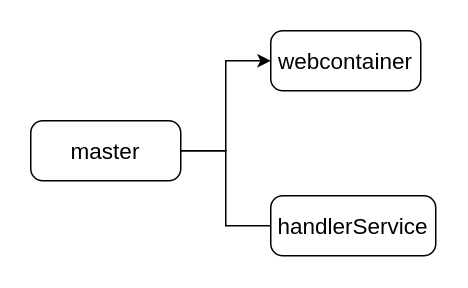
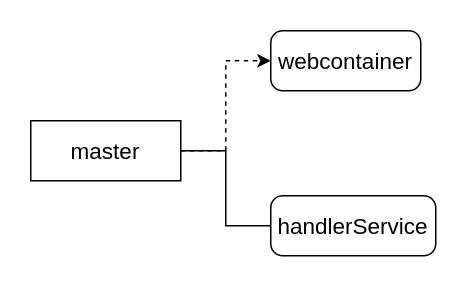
edge "master" -> "webcontainer": style solid -> dashed
node "master": shape rounded rectangle -> rectangle
